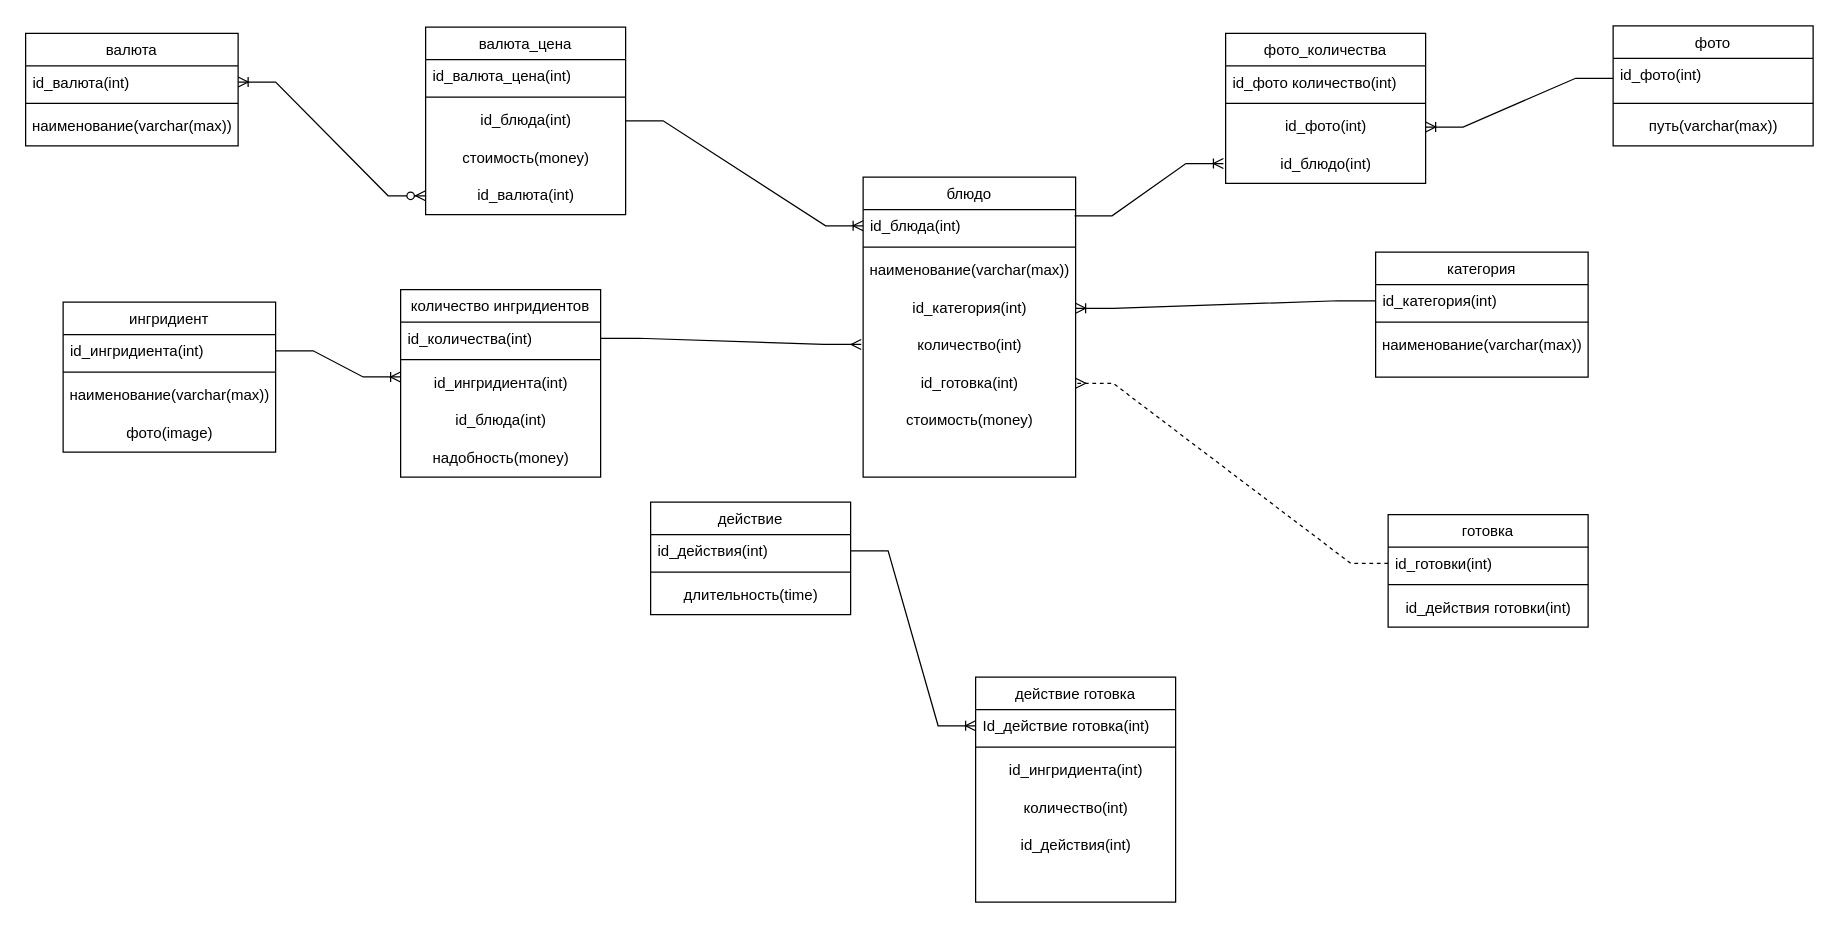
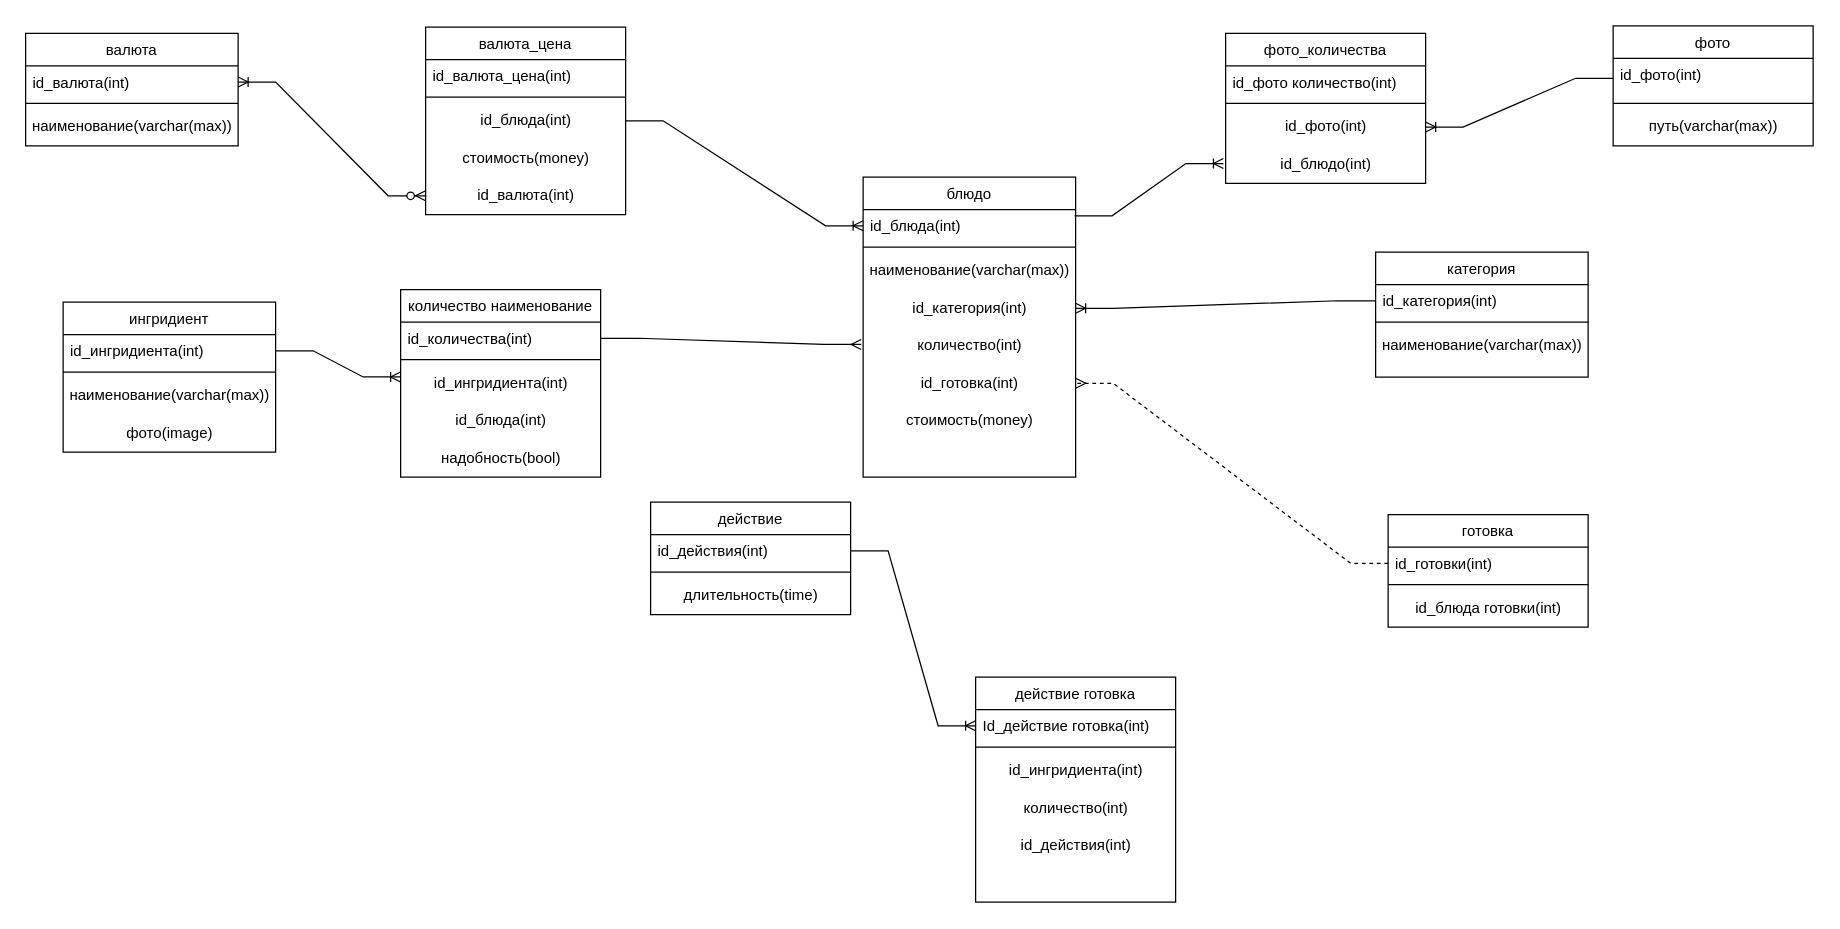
node "количество ингридиентов": label "количество ингридиентов" -> "количество наименование"
node "надобность(money)": label "надобность(money)" -> "надобность(bool)"
node "id_действия готовки(int)": label "id_действия готовки(int)" -> "id_блюда готовки(int)"
